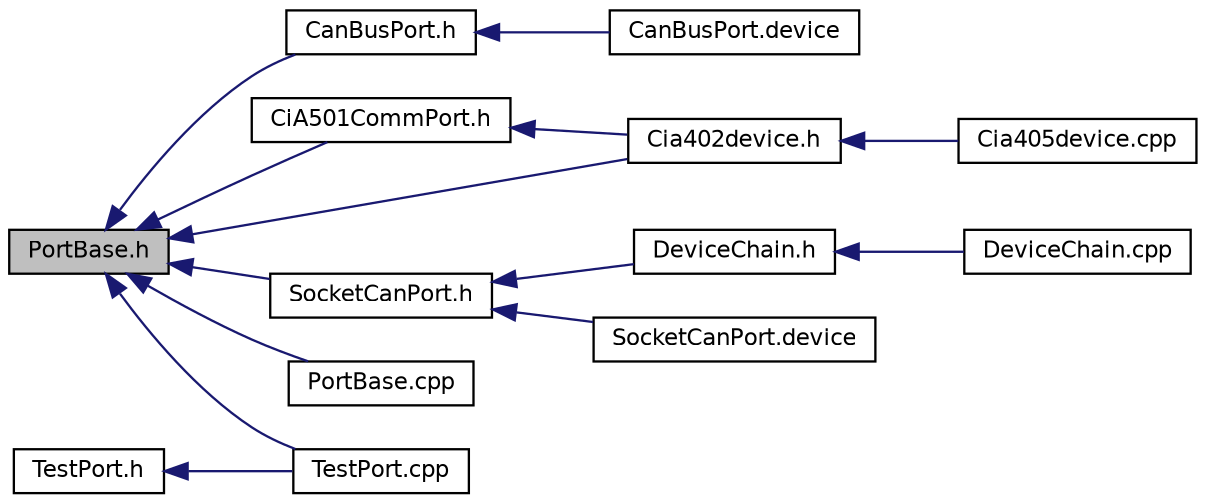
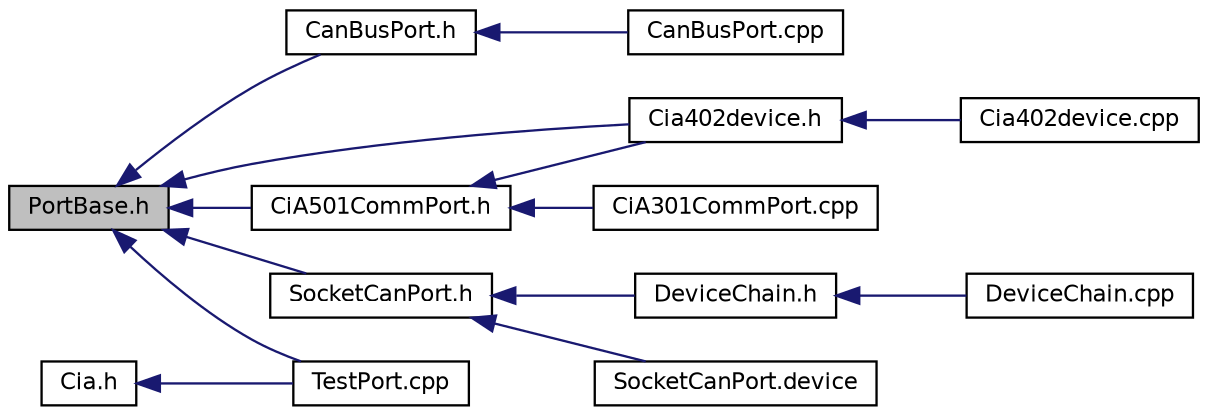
node "CanBusPort.device": label "CanBusPort.device" -> "CanBusPort.cpp"
node "Cia405device.cpp": label "Cia405device.cpp" -> "Cia402device.cpp"
node "CiA301CommPort.cpp": added
node "PortBase.cpp": removed
node "TestPort.h": label "TestPort.h" -> "Cia.h"
